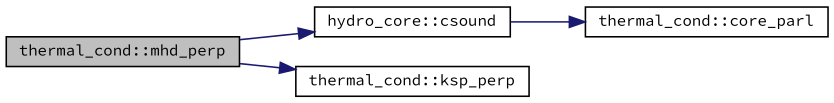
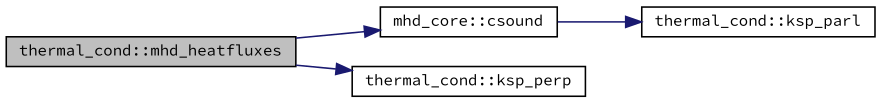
node "hydro_core::csound": label "hydro_core::csound" -> "mhd_core::csound"
node "thermal_cond::core_parl": label "thermal_cond::core_parl" -> "thermal_cond::ksp_parl"
node "thermal_cond::mhd_perp": label "thermal_cond::mhd_perp" -> "thermal_cond::mhd_heatfluxes"
